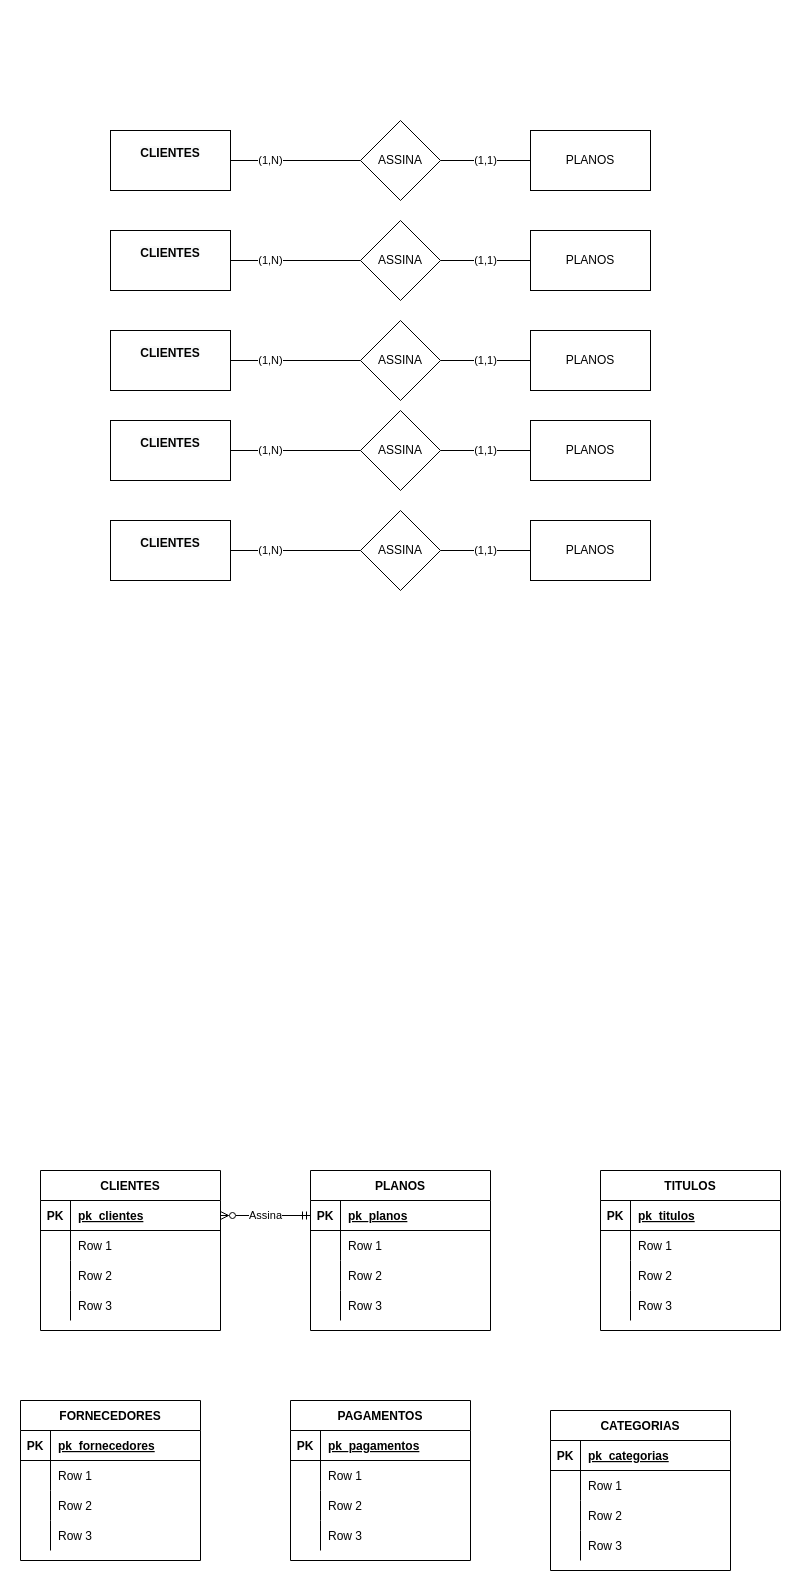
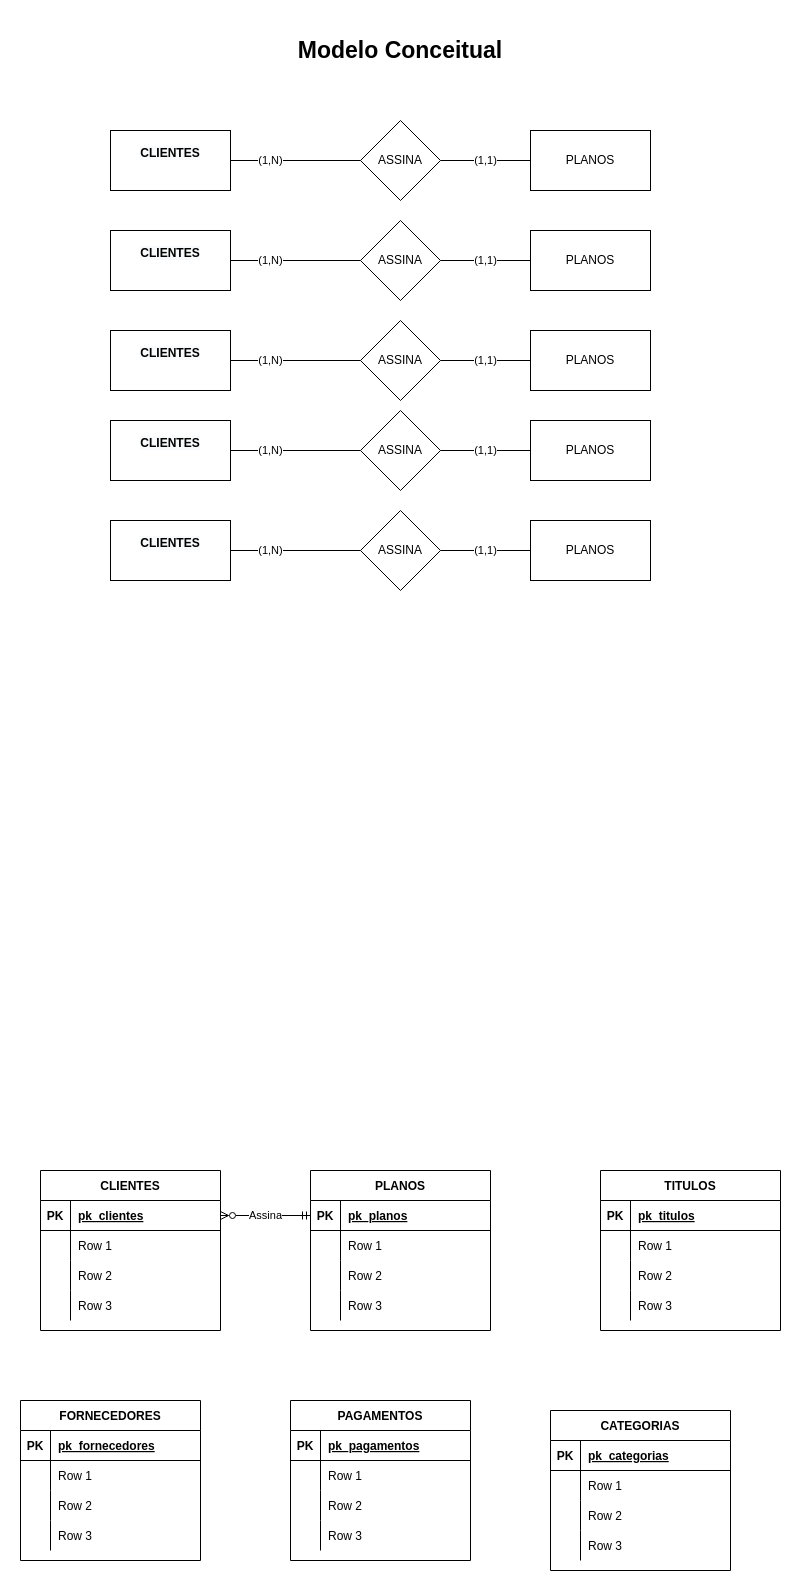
node "Modelo Conceitual": added
